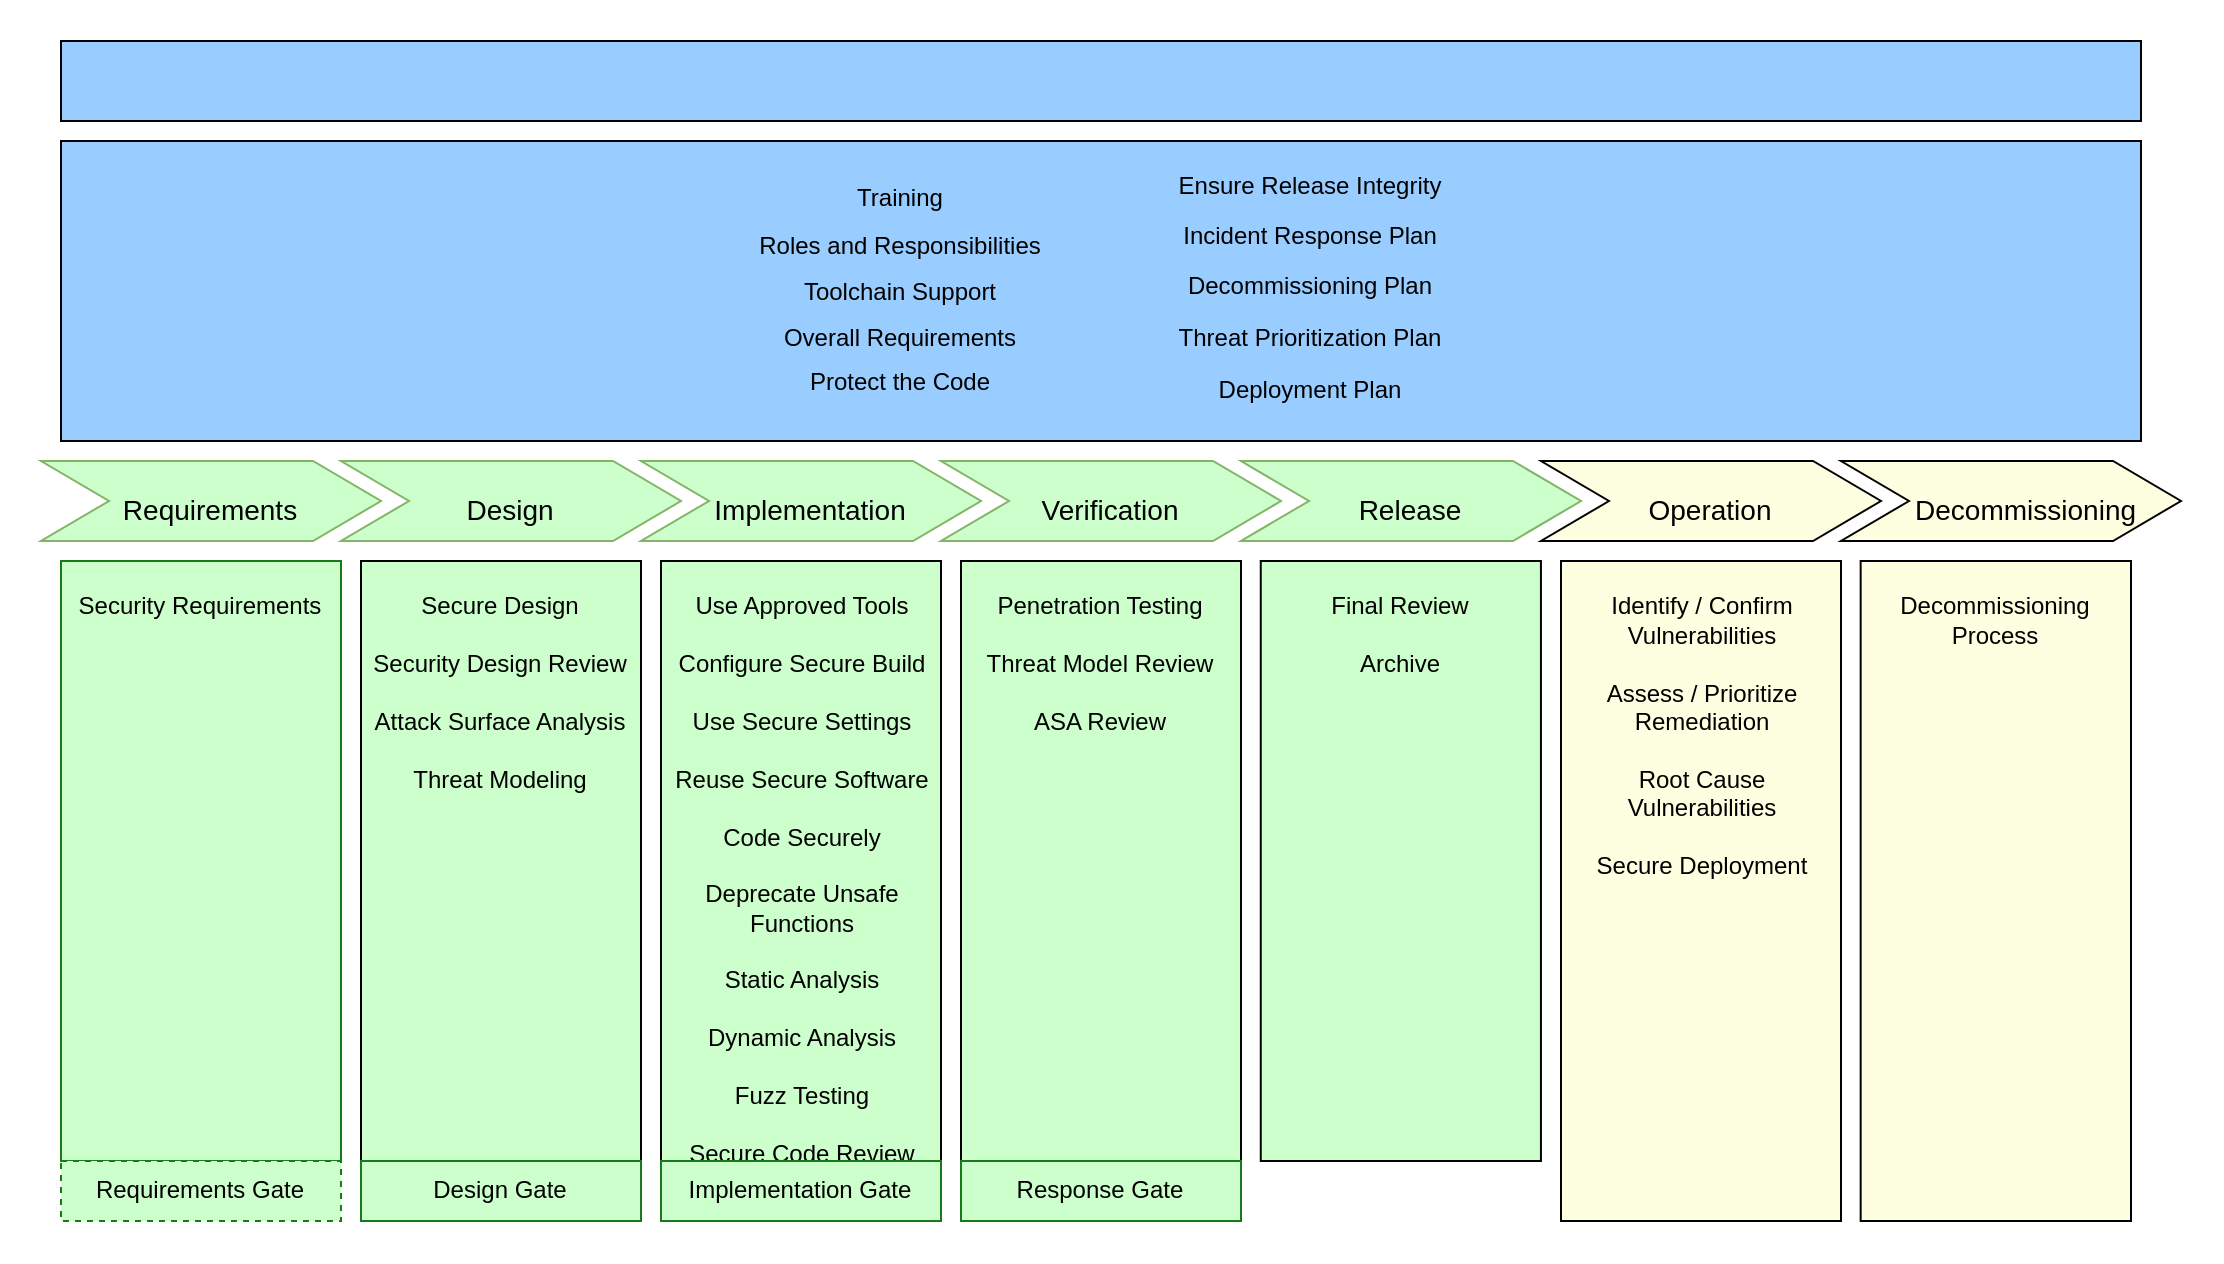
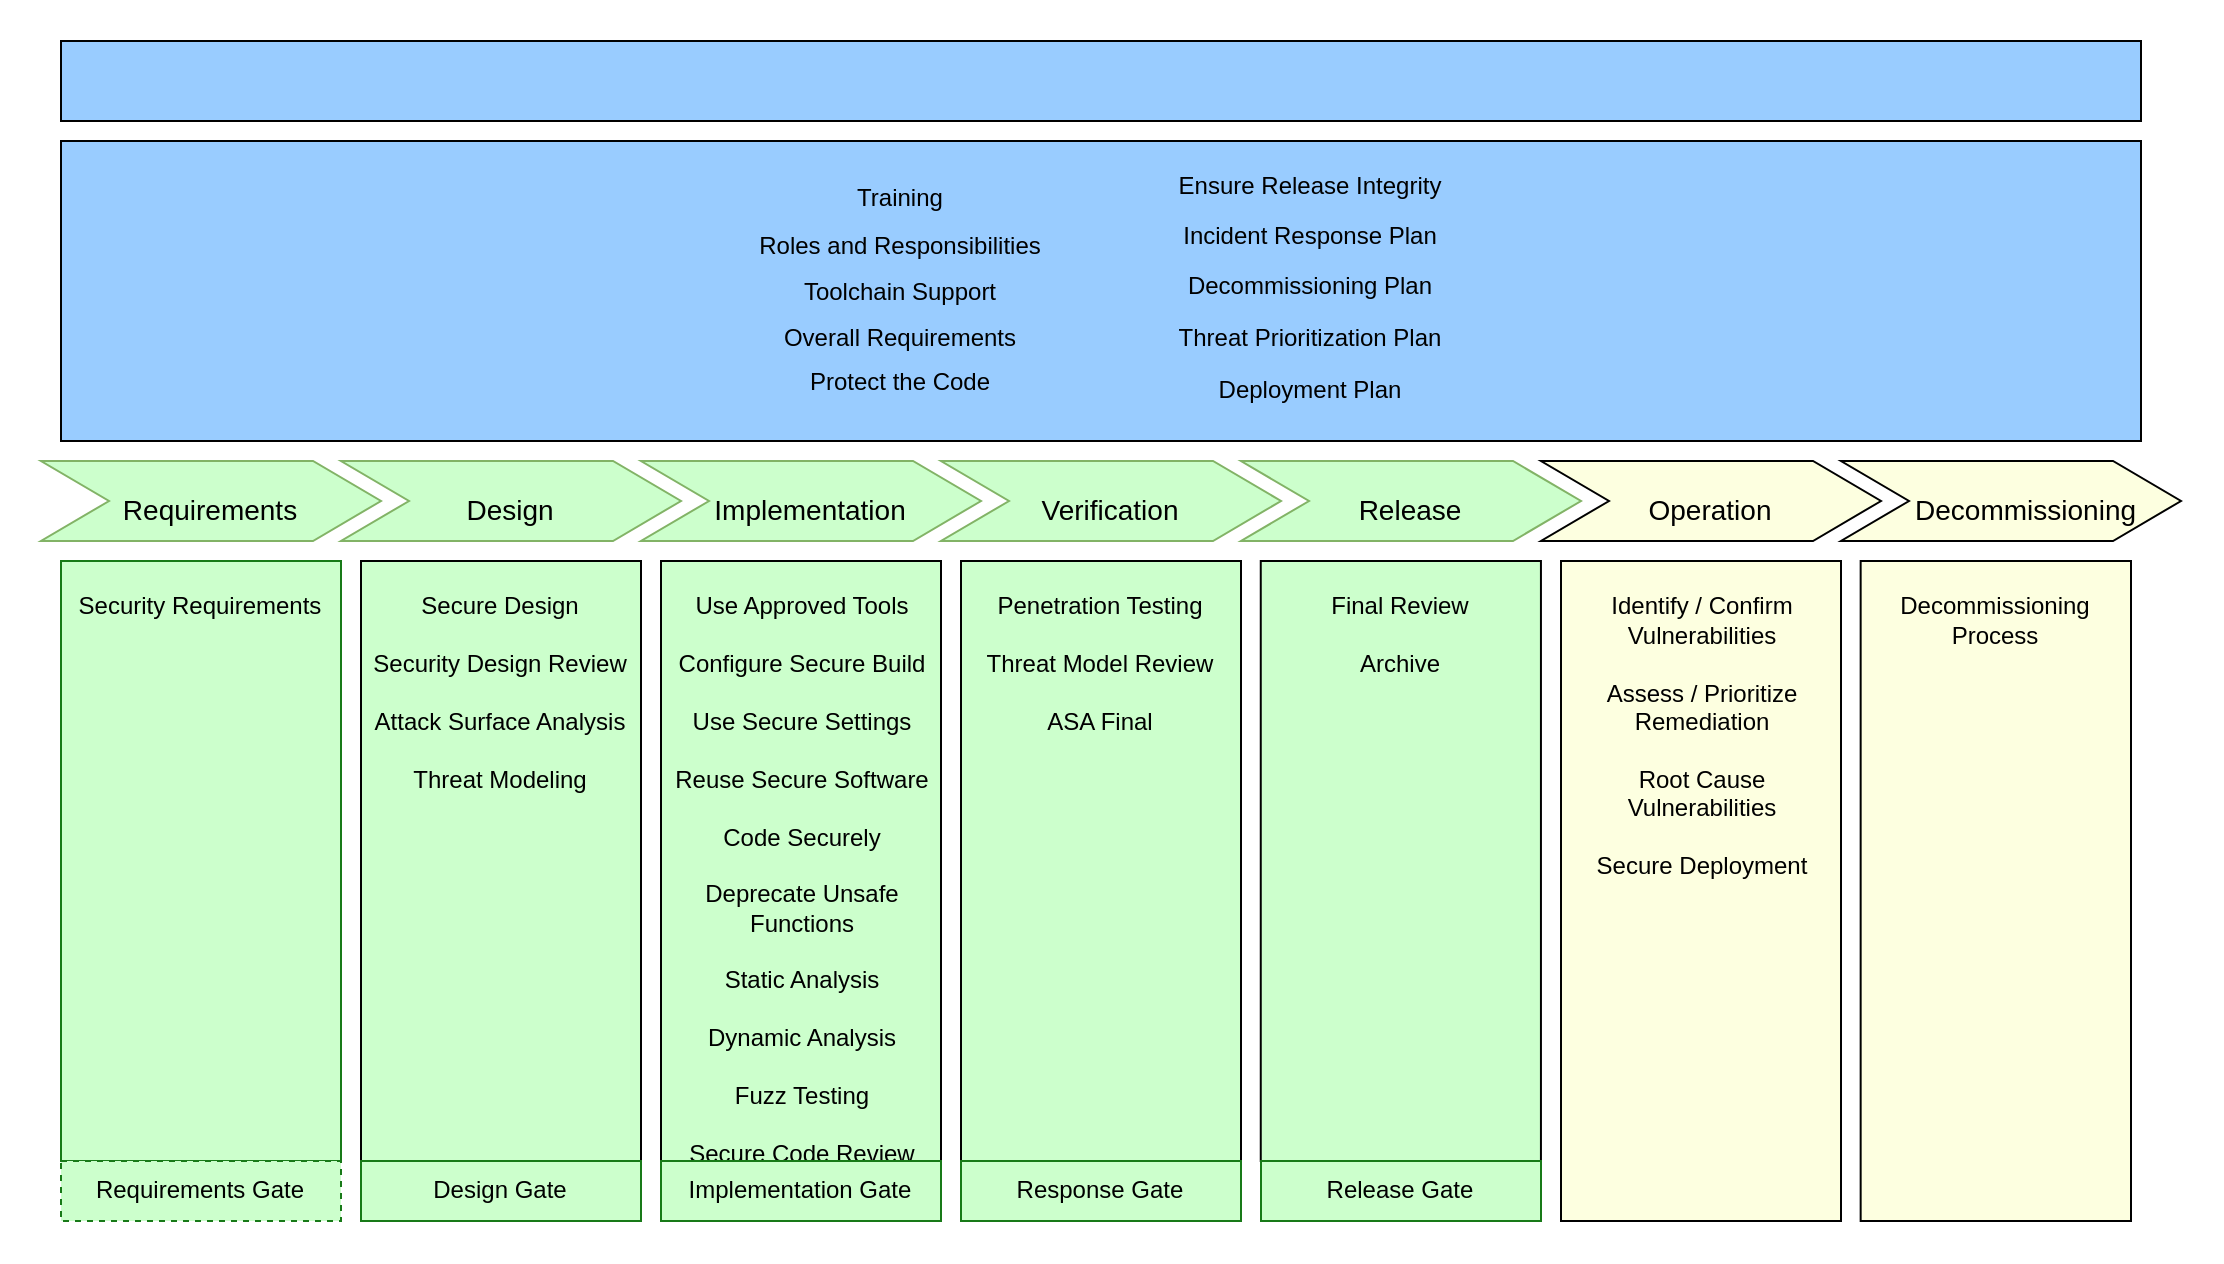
node "Penetration Testing Threat Model Review ASA Review": label "Penetration Testing Threat Model Review ASA Review" -> "Penetration Testing Threat Model Review ASA Final"
node "Release Gate": added
